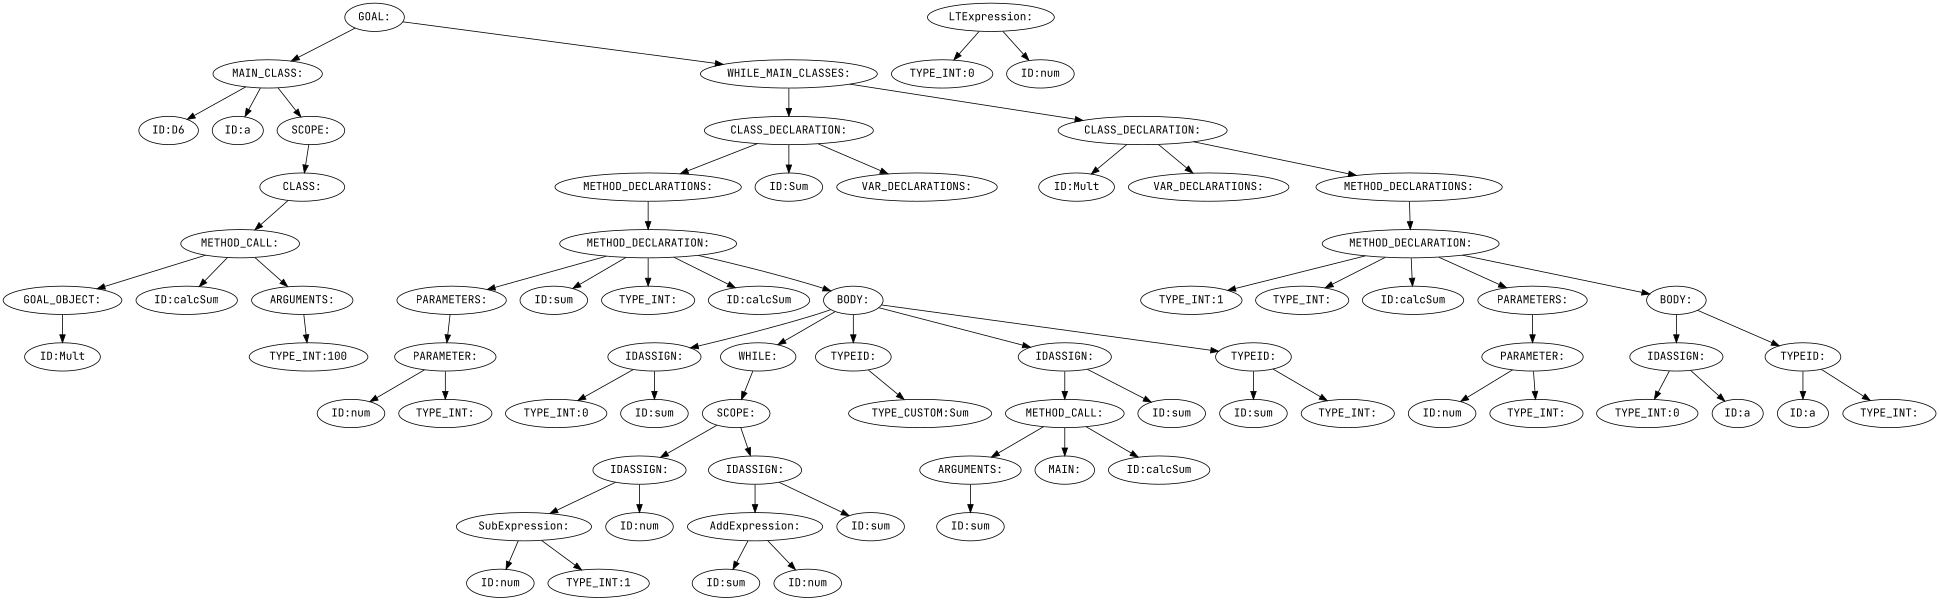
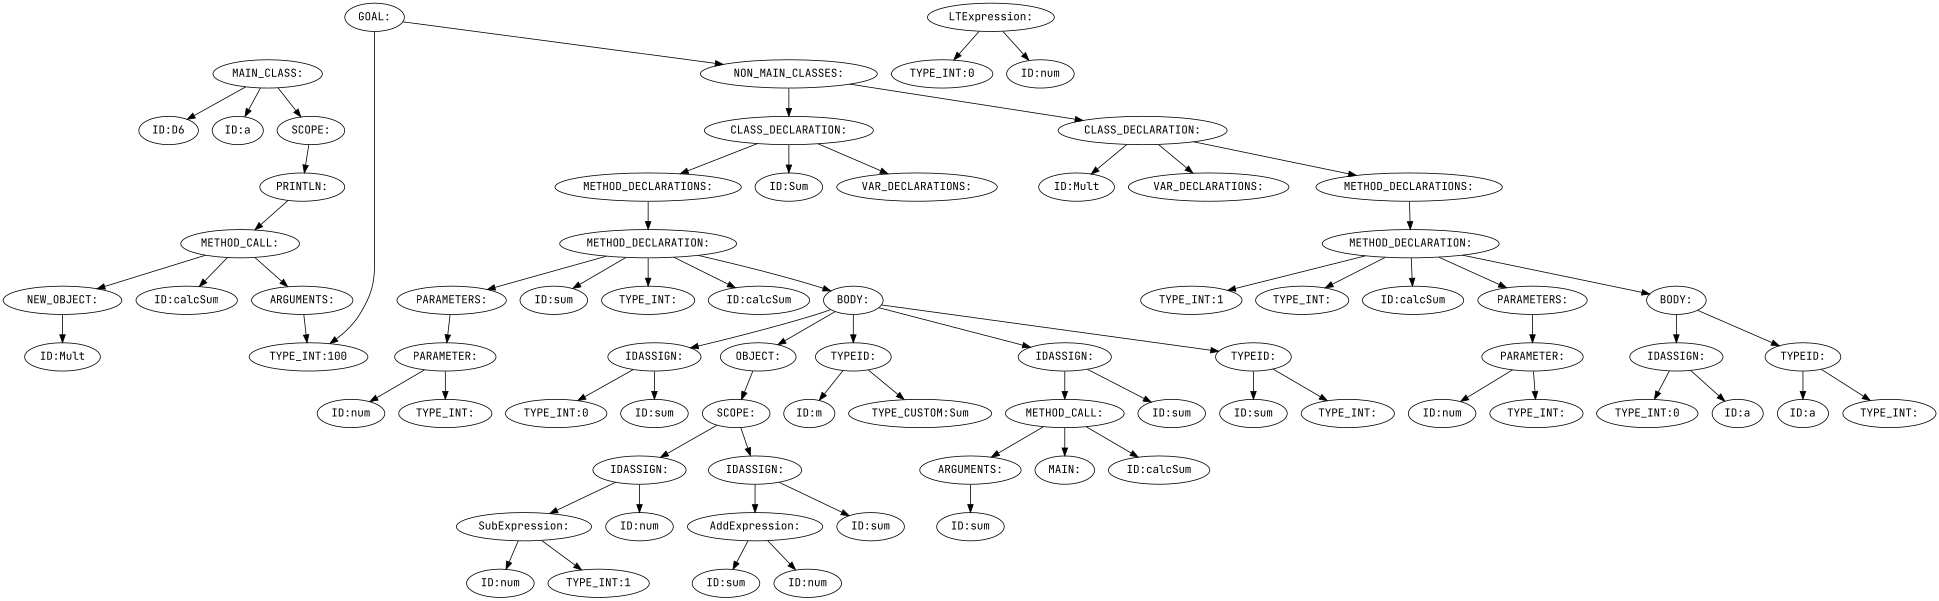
edge "GOAL:" -> "MAIN_CLASS:": now "GOAL:" -> "TYPE_INT:100"
node "WHILE_MAIN_CLASSES:": label "WHILE_MAIN_CLASSES:" -> "NON_MAIN_CLASSES:"
node "CLASS:": label "CLASS:" -> "PRINTLN:"
node "GOAL_OBJECT:": label "GOAL_OBJECT:" -> "NEW_OBJECT:"
node "WHILE:": label "WHILE:" -> "OBJECT:"
node "ID:m": added
